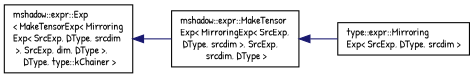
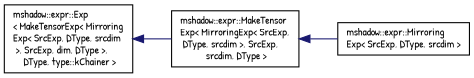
node "type::expr::Mirroring Exp< SrcExp, DType, srcdim >": label "type::expr::Mirroring Exp< SrcExp, DType, srcdim >" -> "mshadow::expr::Mirroring Exp< SrcExp, DType, srcdim >"
